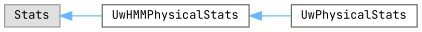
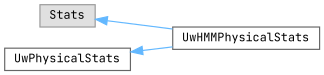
edge "UwPhysicalStats" -> "UwHMMPhysicalStats": reversed
